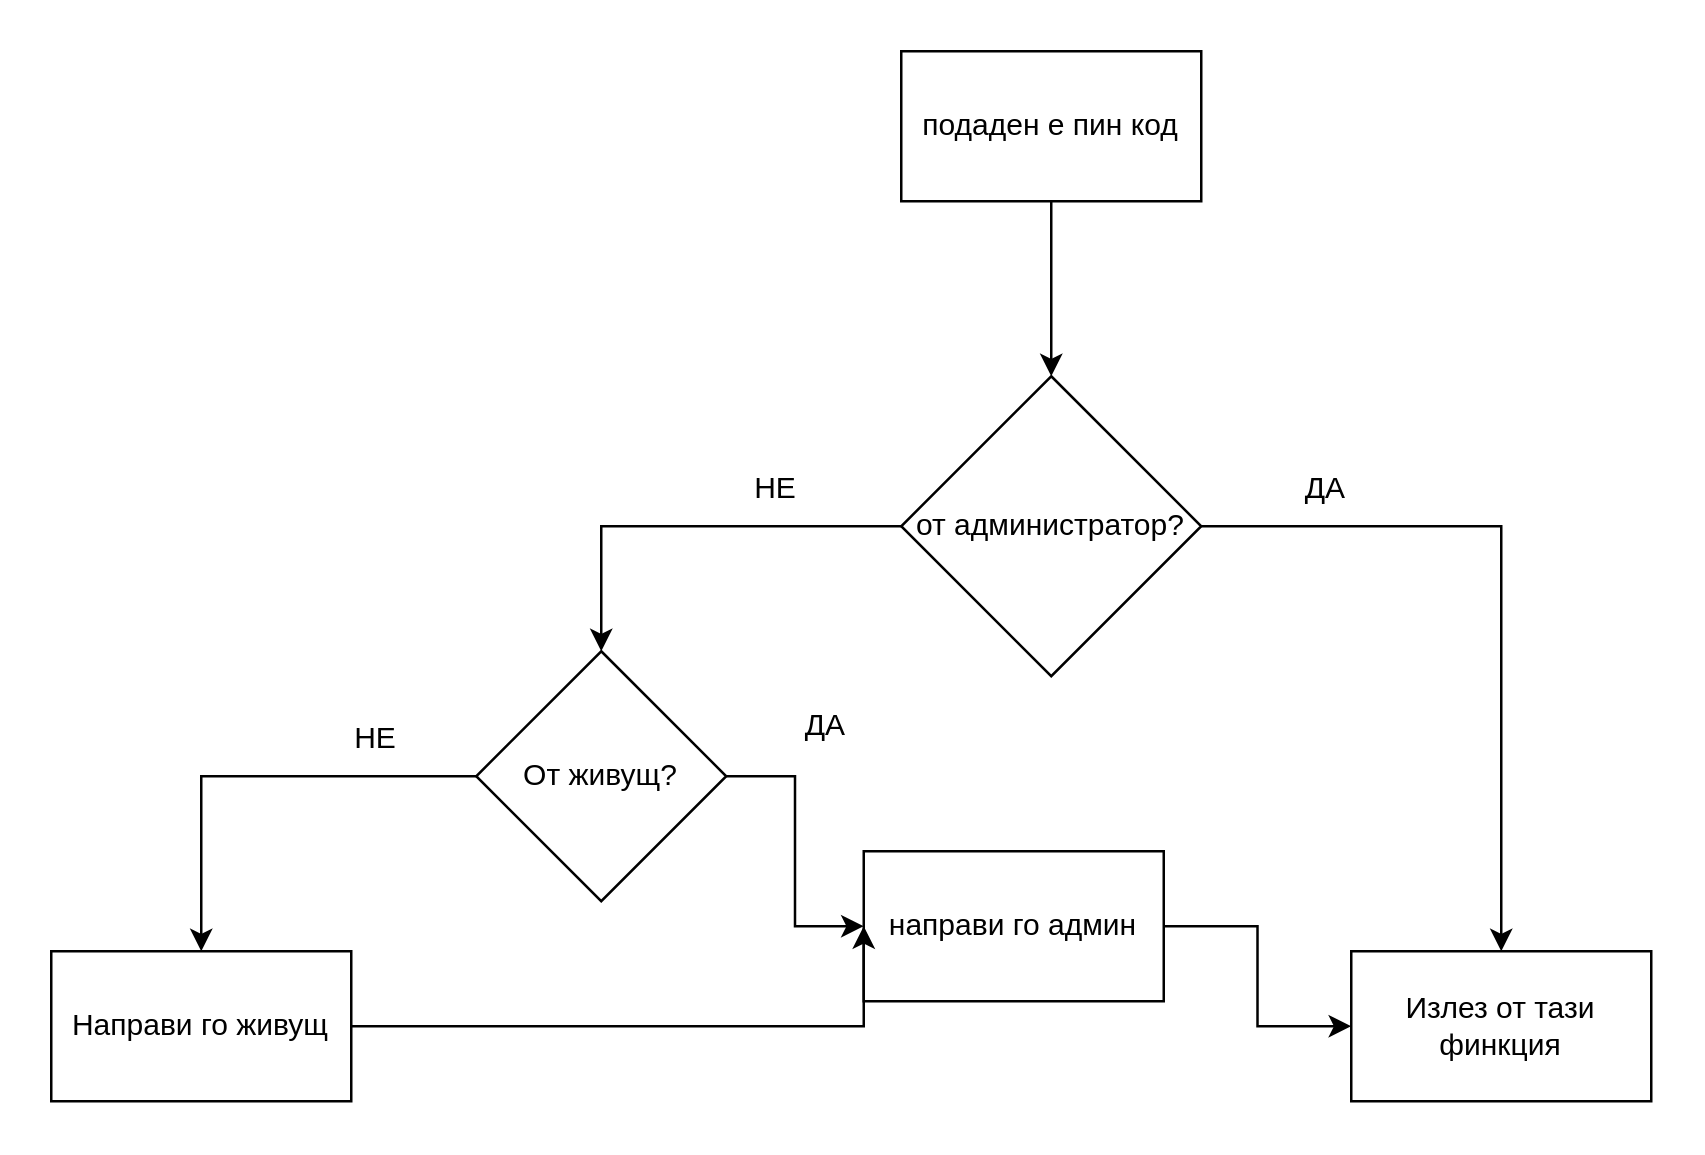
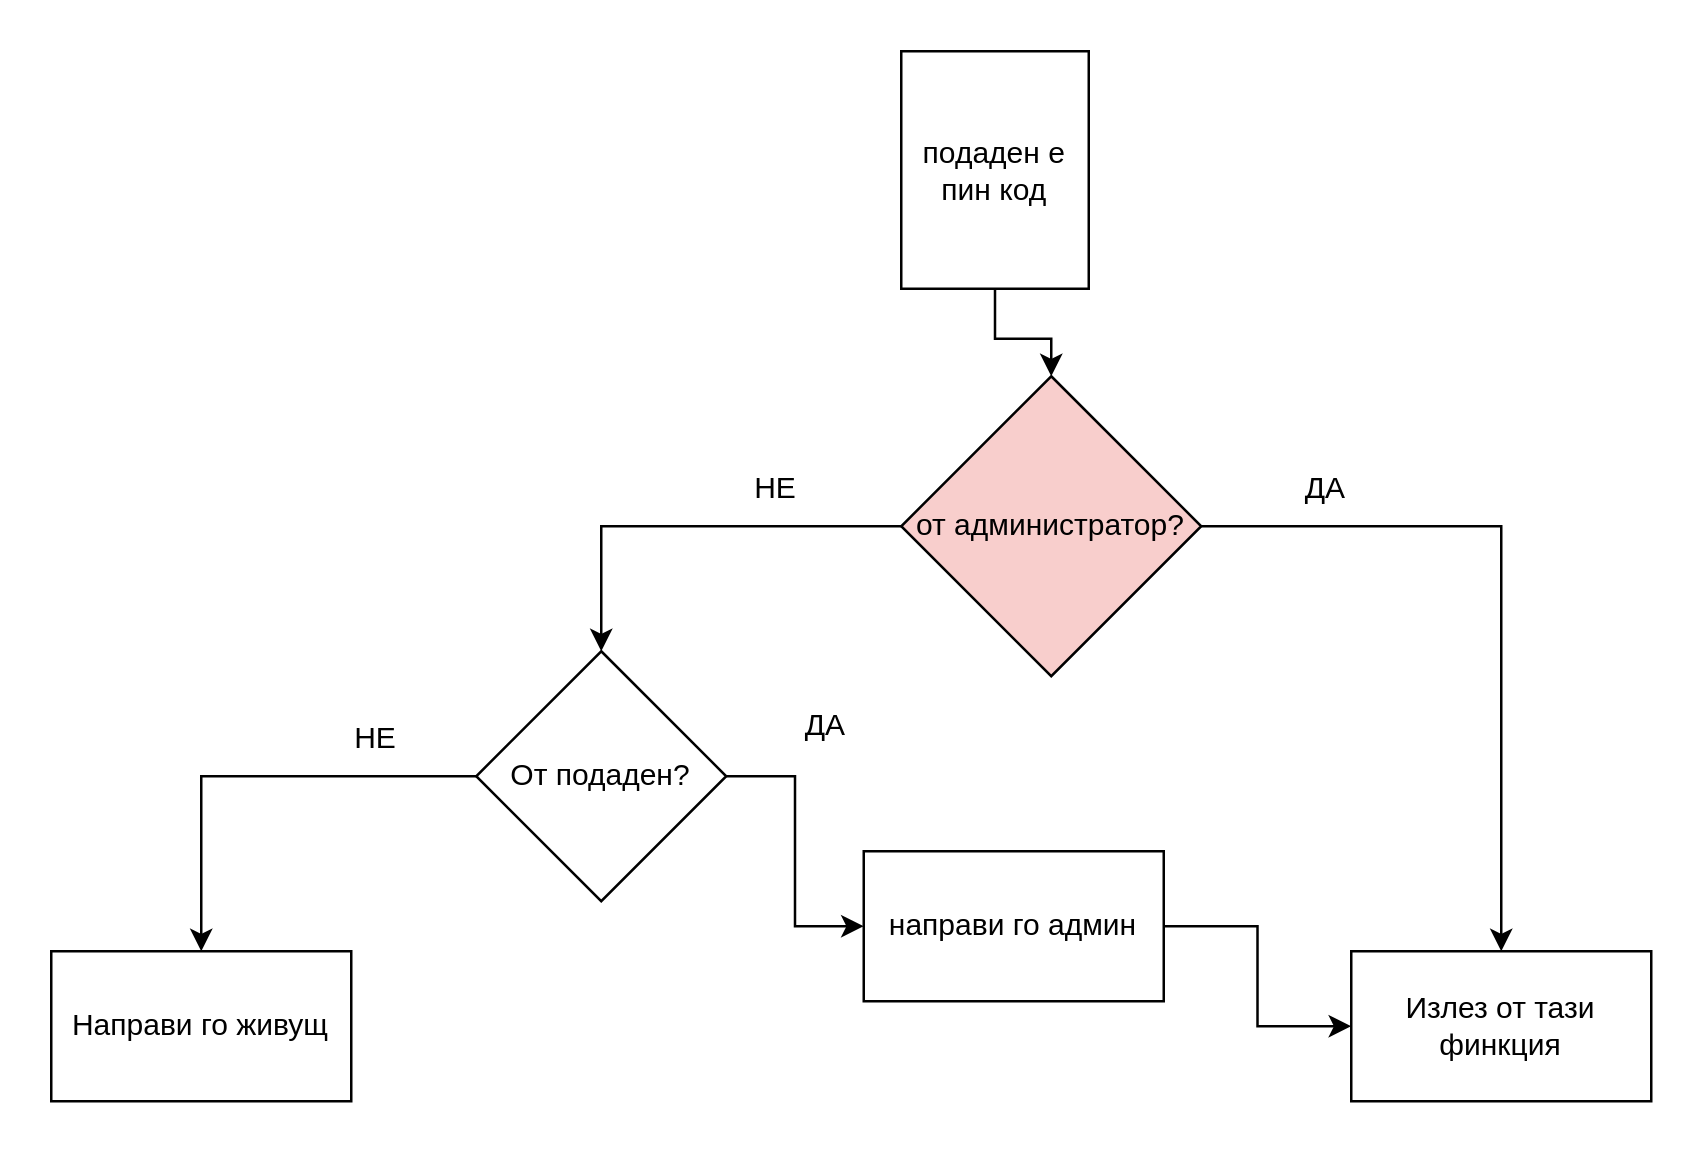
node "подаден е пин код": size 300x150 -> 188x238
node "от администратор?": fillcolor #ffffff -> #f8cecc
node "От живущ?": label "От живущ?" -> "От подаден?"
edge "Направи го живущ" -> "направи го админ": removed
